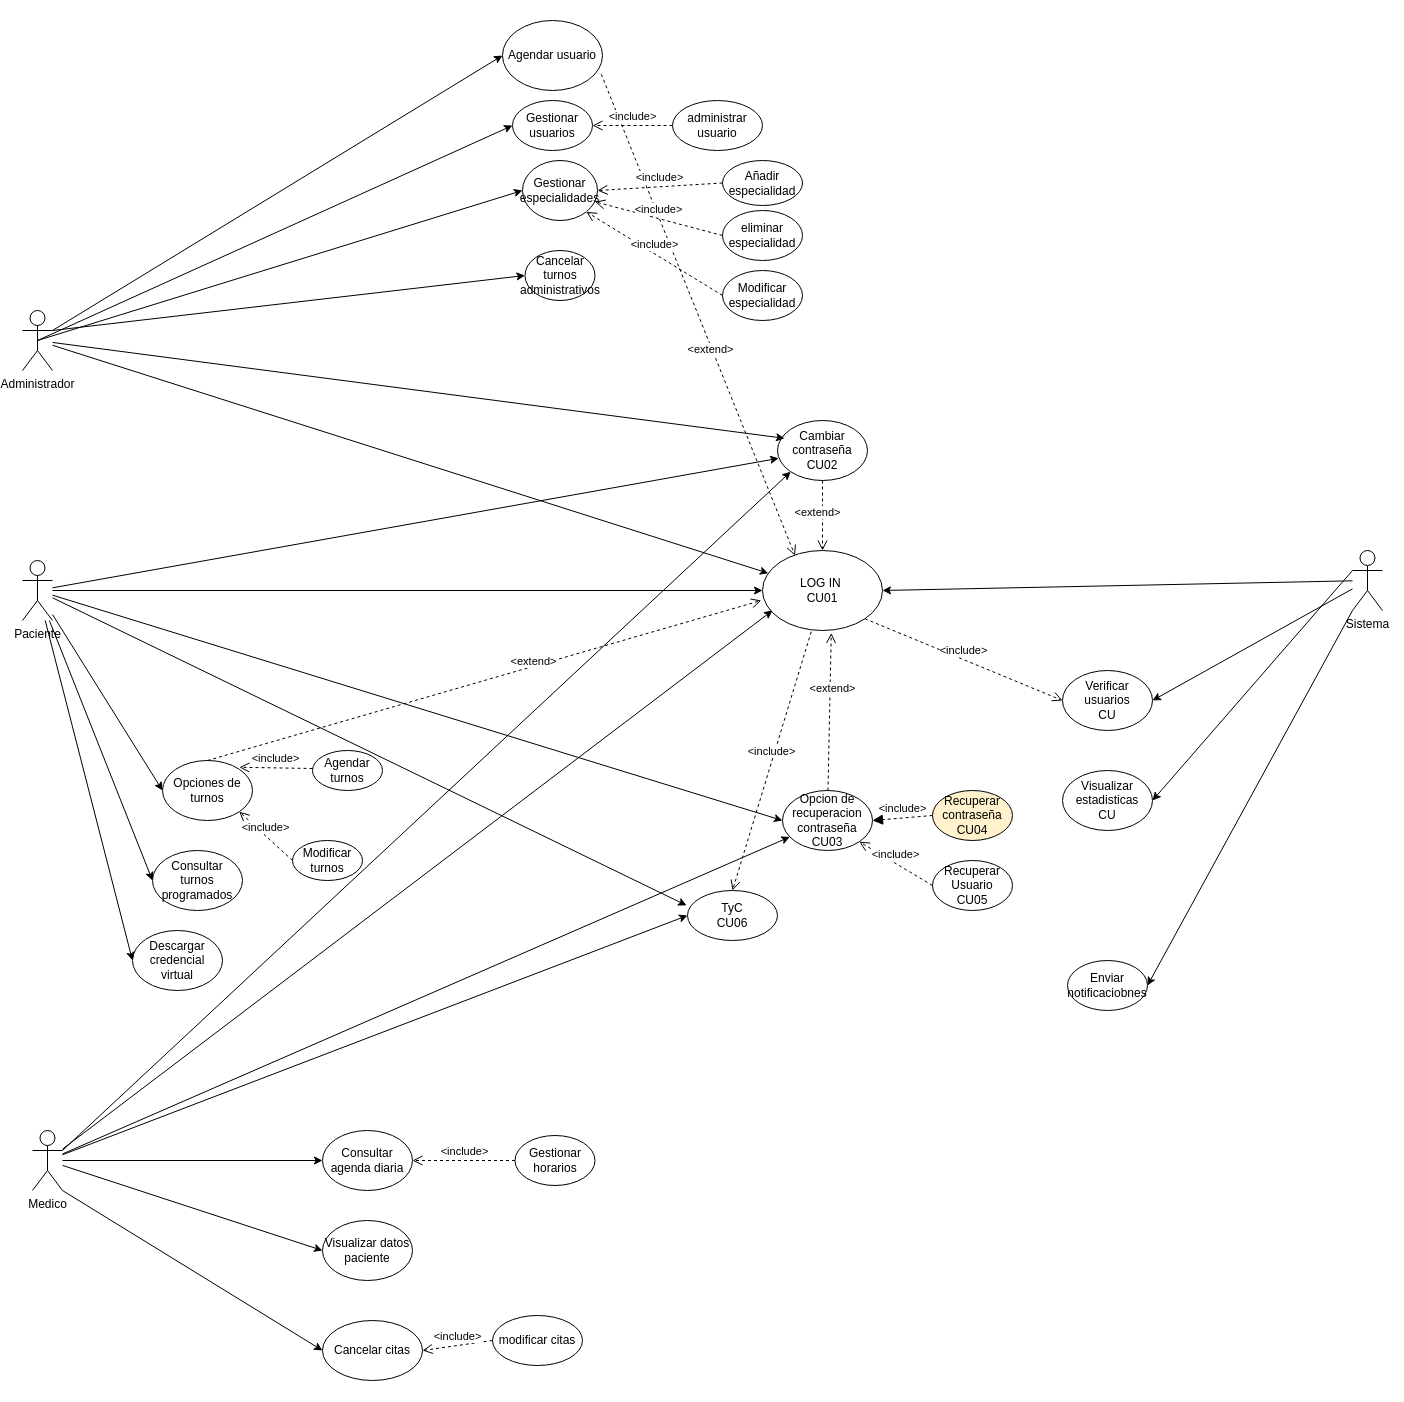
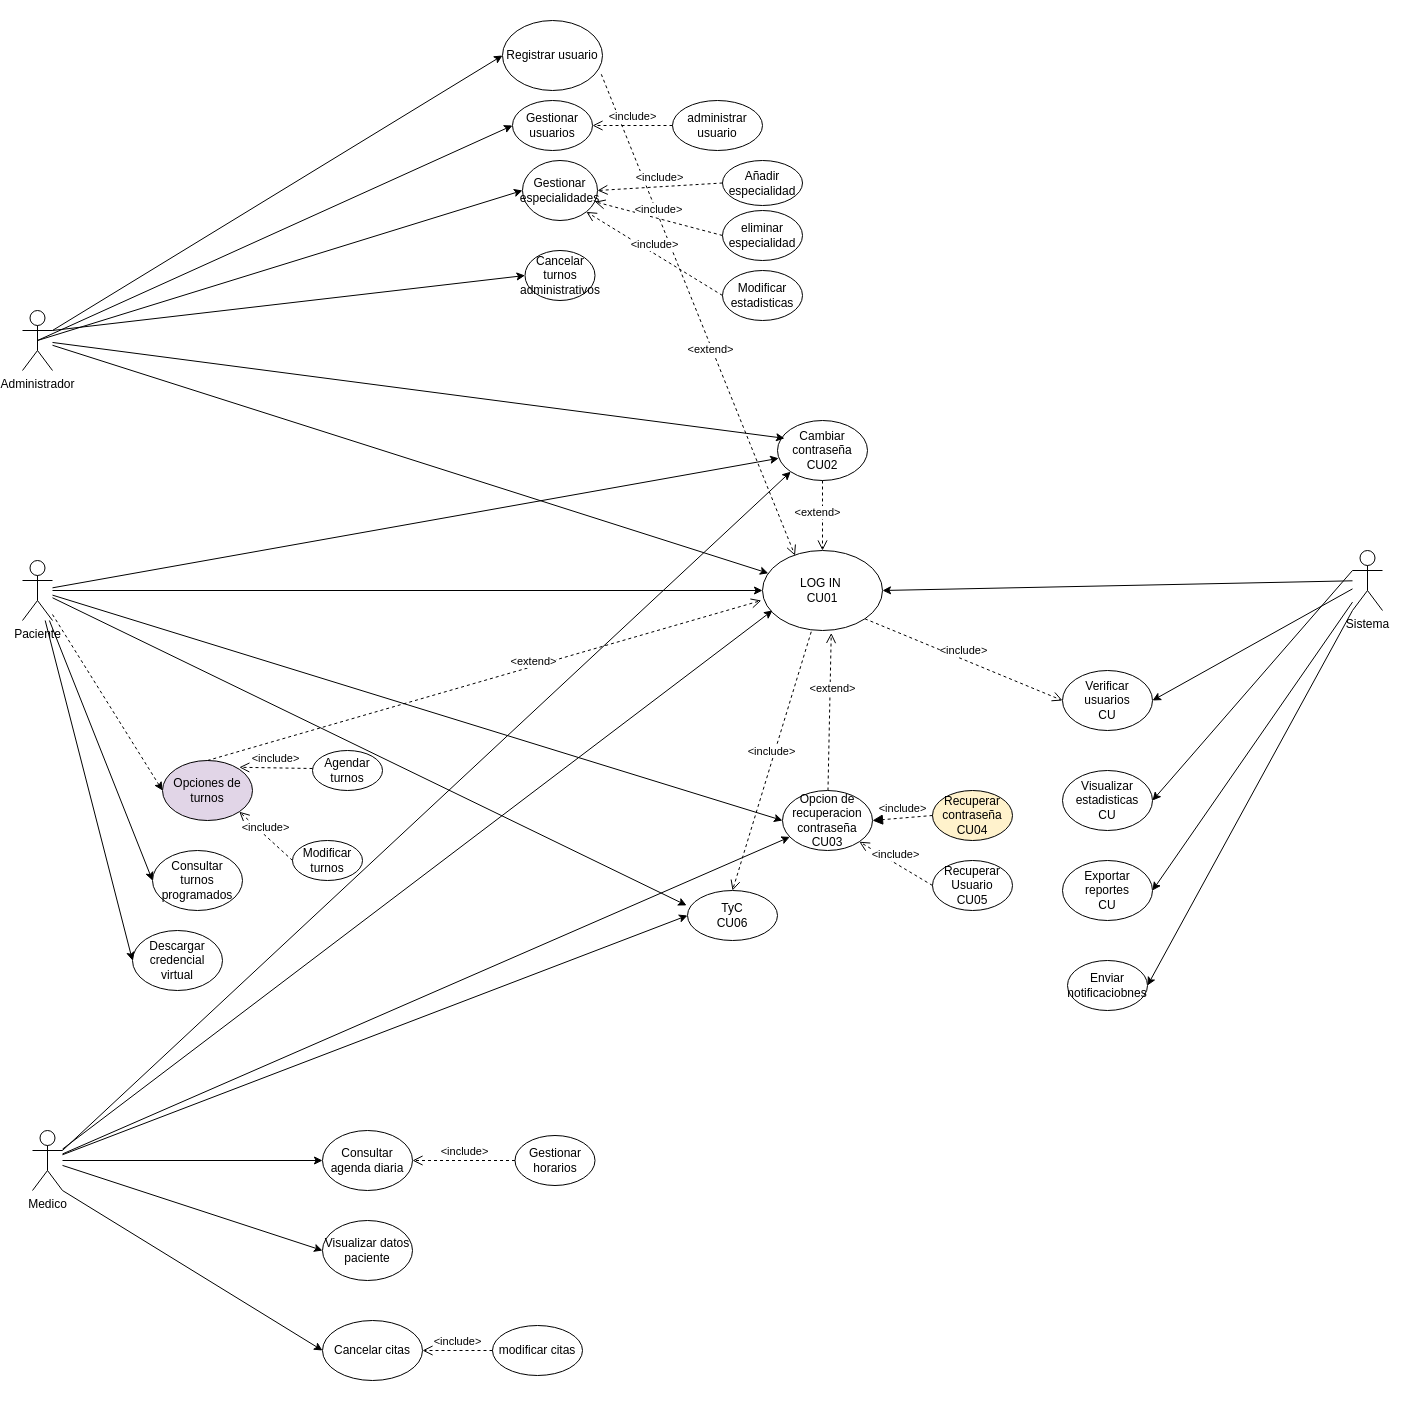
node "Agendar usuario": label "Agendar usuario" -> "Registrar usuario"
node "Modificar especialidad": label "Modificar especialidad" -> "Modificar estadisticas"
edge "Paciente" -> "Opciones de turnos": style solid -> dashed
edge "Sistema" -> "Exportar reportes CU": added
node "Opciones de turnos": fillcolor #ffffff -> #e1d5e7
node "Exportar reportes CU": added
node "modificar citas": moved (538, 1341) -> (538, 1351)
